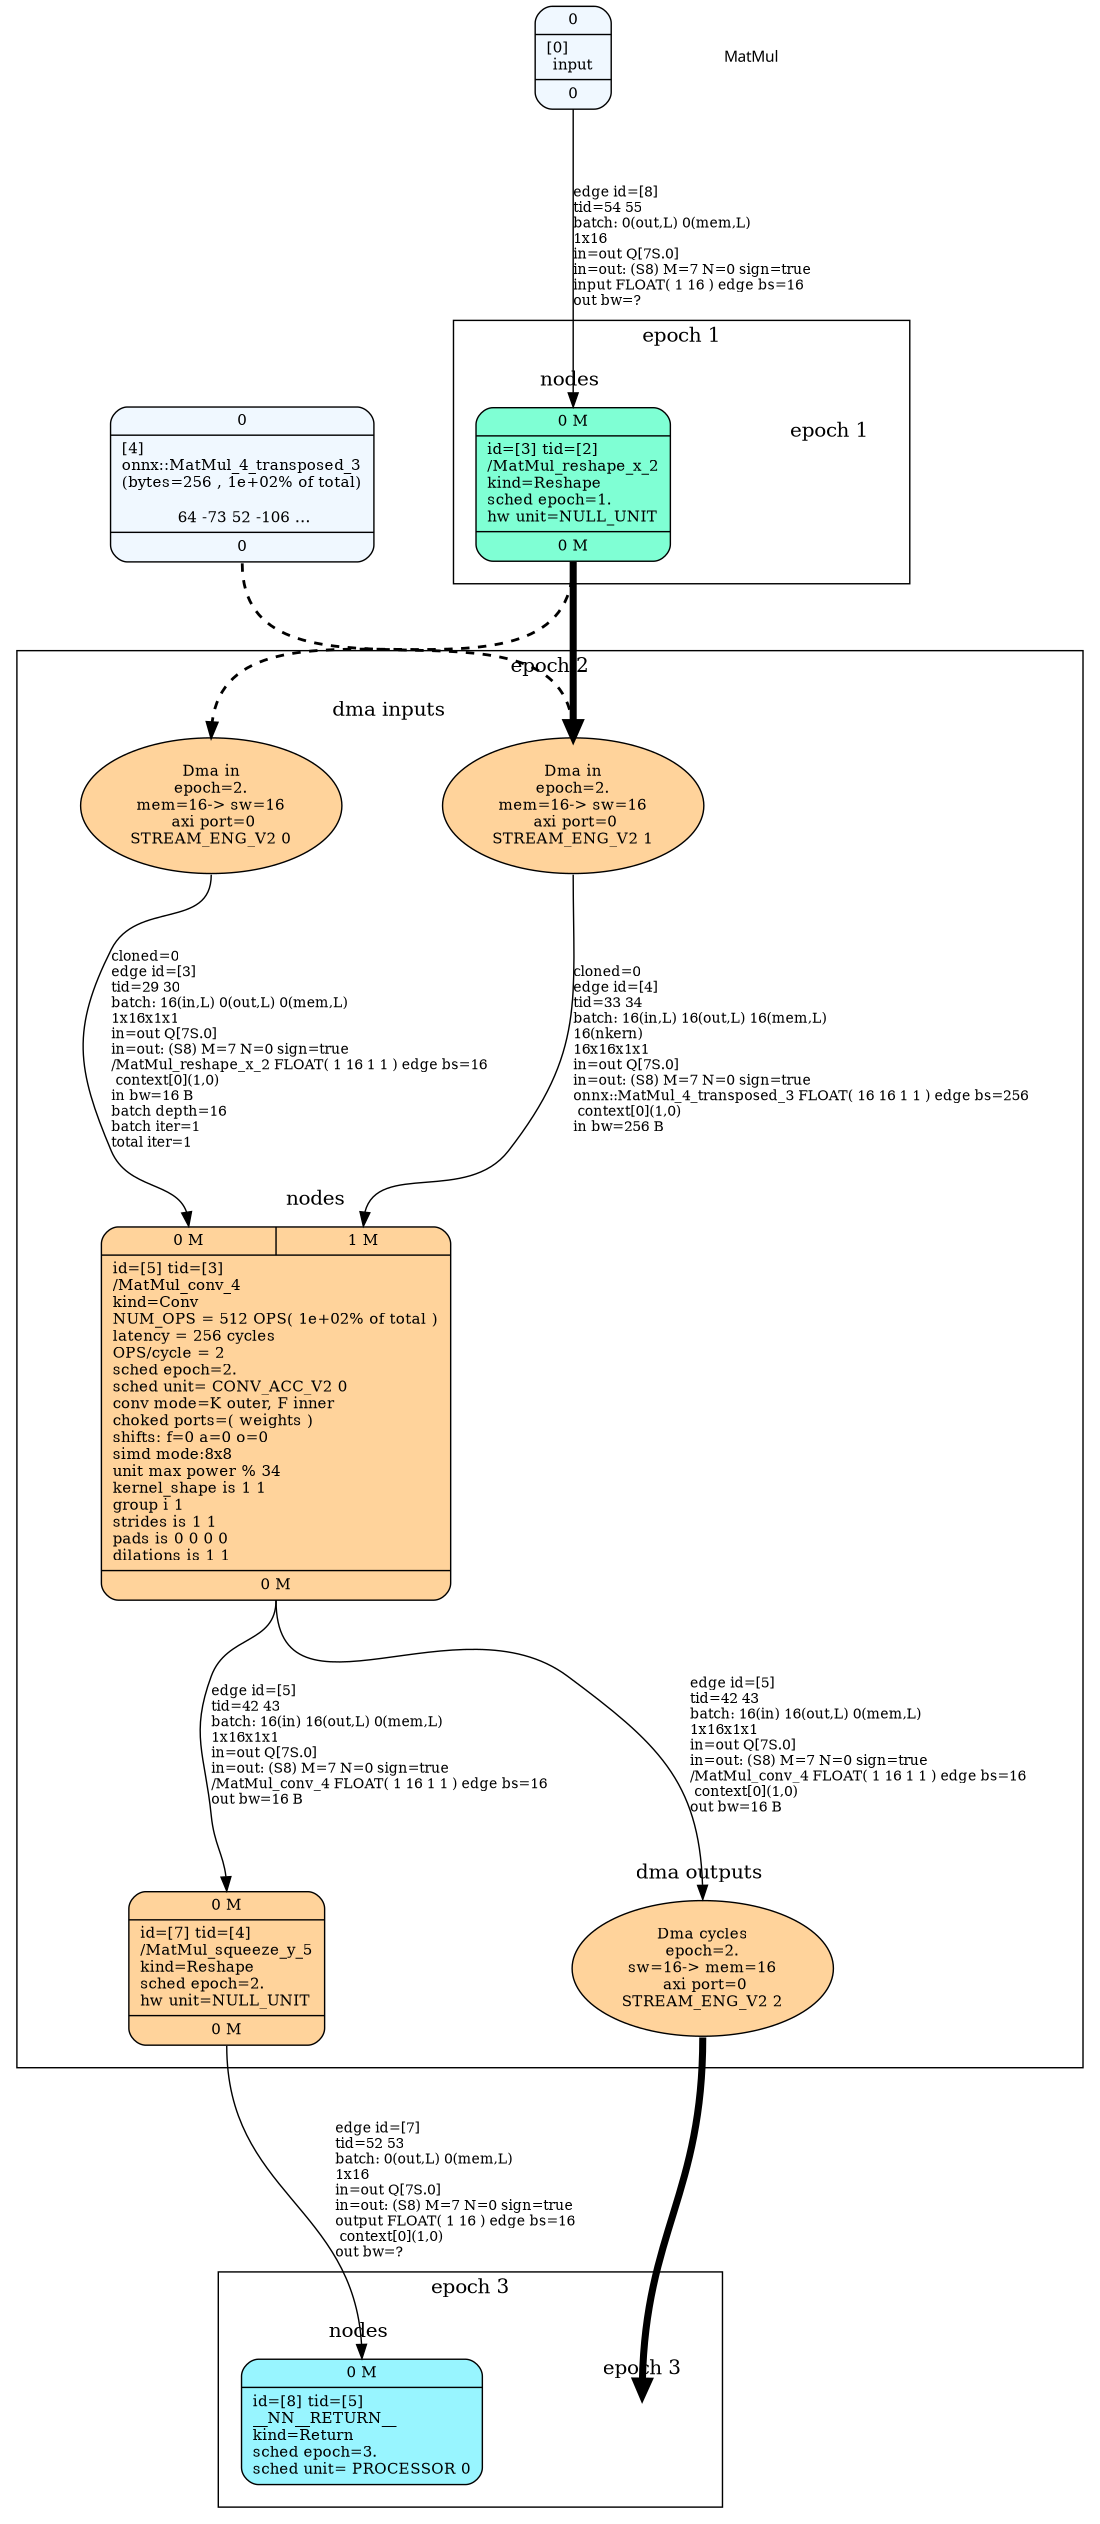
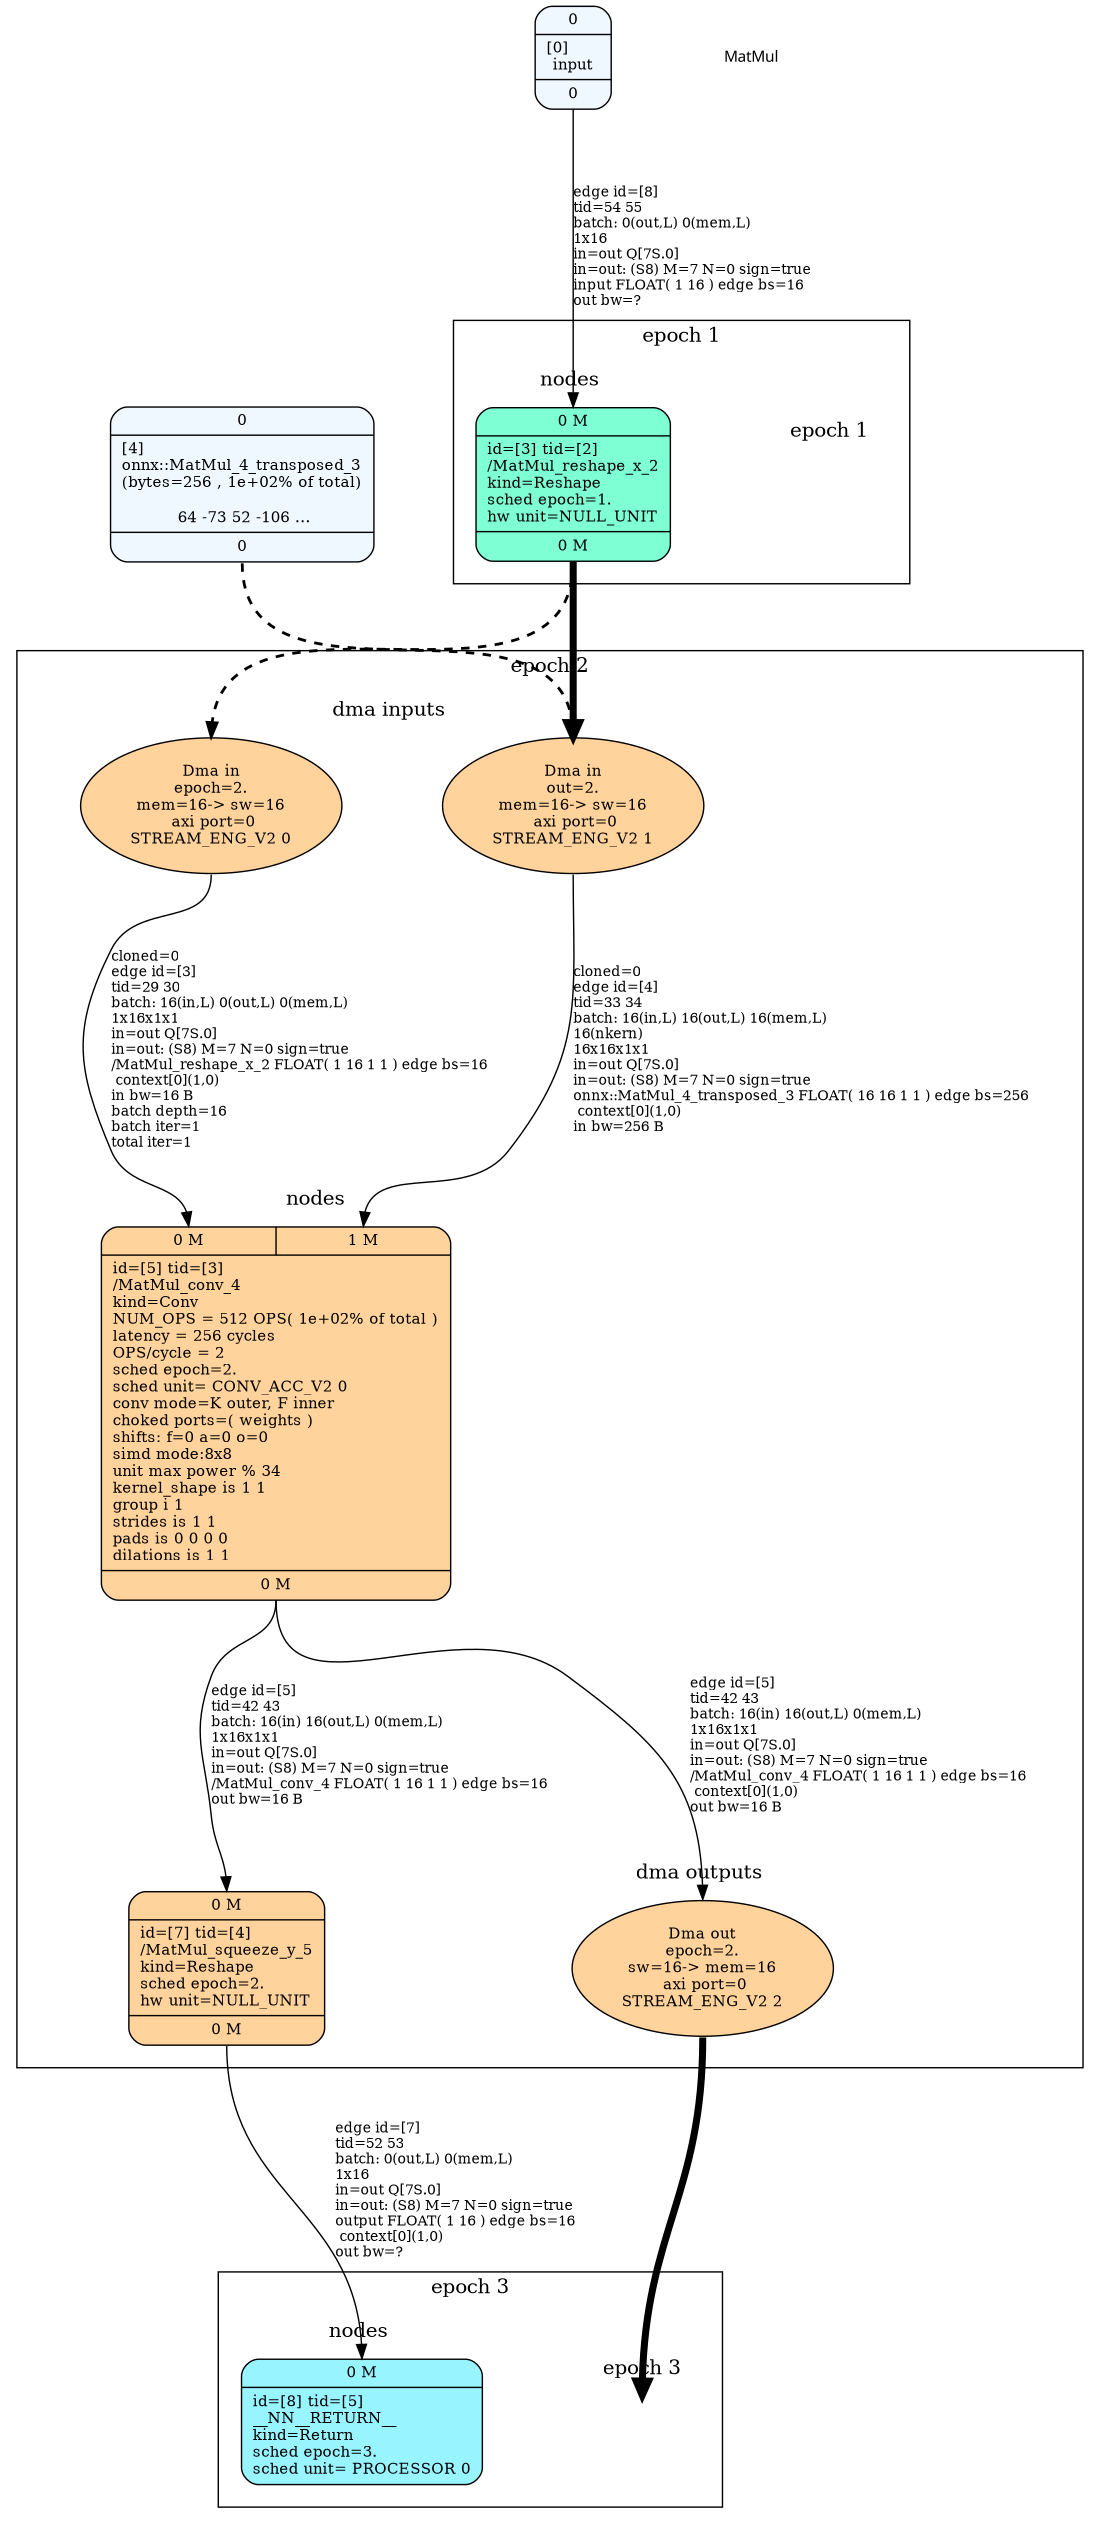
node "Dma in epoch=2. mem=16-> sw=16 axi port=0 STREAM_ENG_V2 1": label "Dma in epoch=2. mem=16-> sw=16 axi port=0 STREAM_ENG_V2 1" -> "Dma in out=2. mem=16-> sw=16 axi port=0 STREAM_ENG_V2 1"
node "Dma cycles epoch=2. sw=16-> mem=16 axi port=0 STREAM_ENG_V2 2": label "Dma cycles epoch=2. sw=16-> mem=16 axi port=0 STREAM_ENG_V2 2" -> "Dma out epoch=2. sw=16-> mem=16 axi port=0 STREAM_ENG_V2 2"
